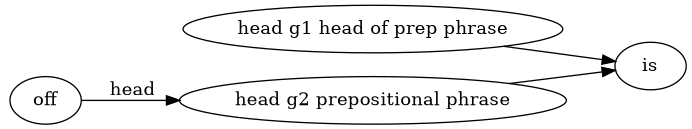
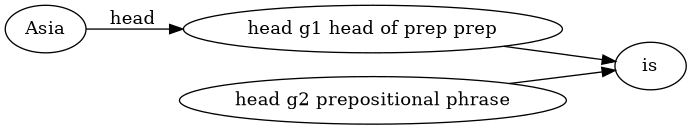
node "Asia": added
node "head g1 head of prep phrase": label "head g1 head of prep phrase" -> "head g1 head of prep prep"
node "off": removed
